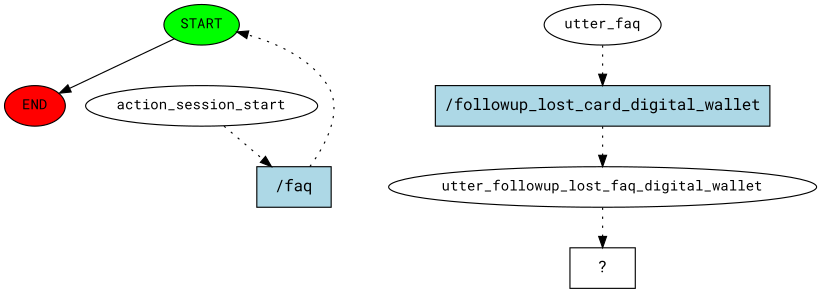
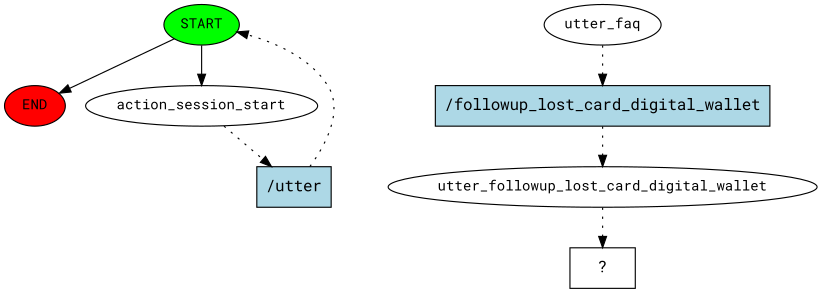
edge "START" -> "action_session_start": added
node "/faq": label "/faq" -> "/utter"
node "utter_followup_lost_faq_digital_wallet": label "utter_followup_lost_faq_digital_wallet" -> "utter_followup_lost_card_digital_wallet"
